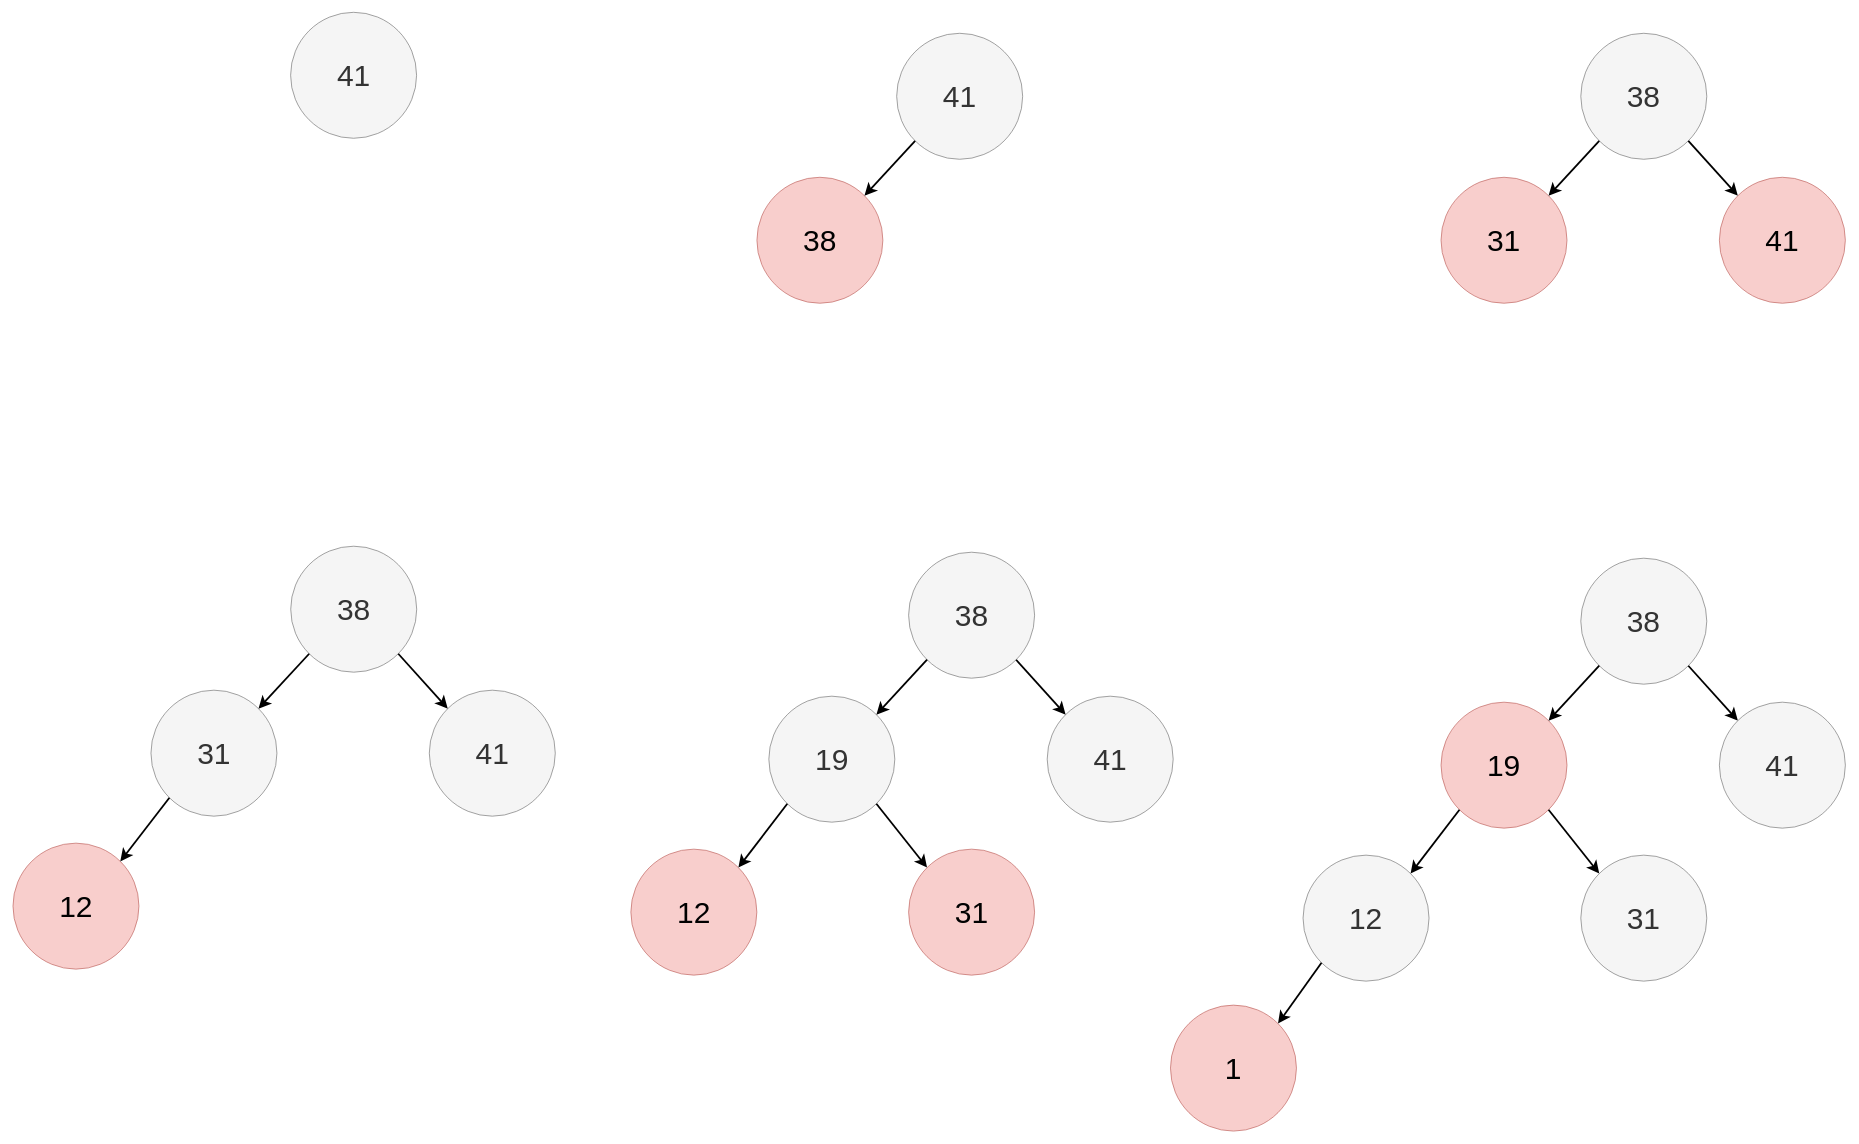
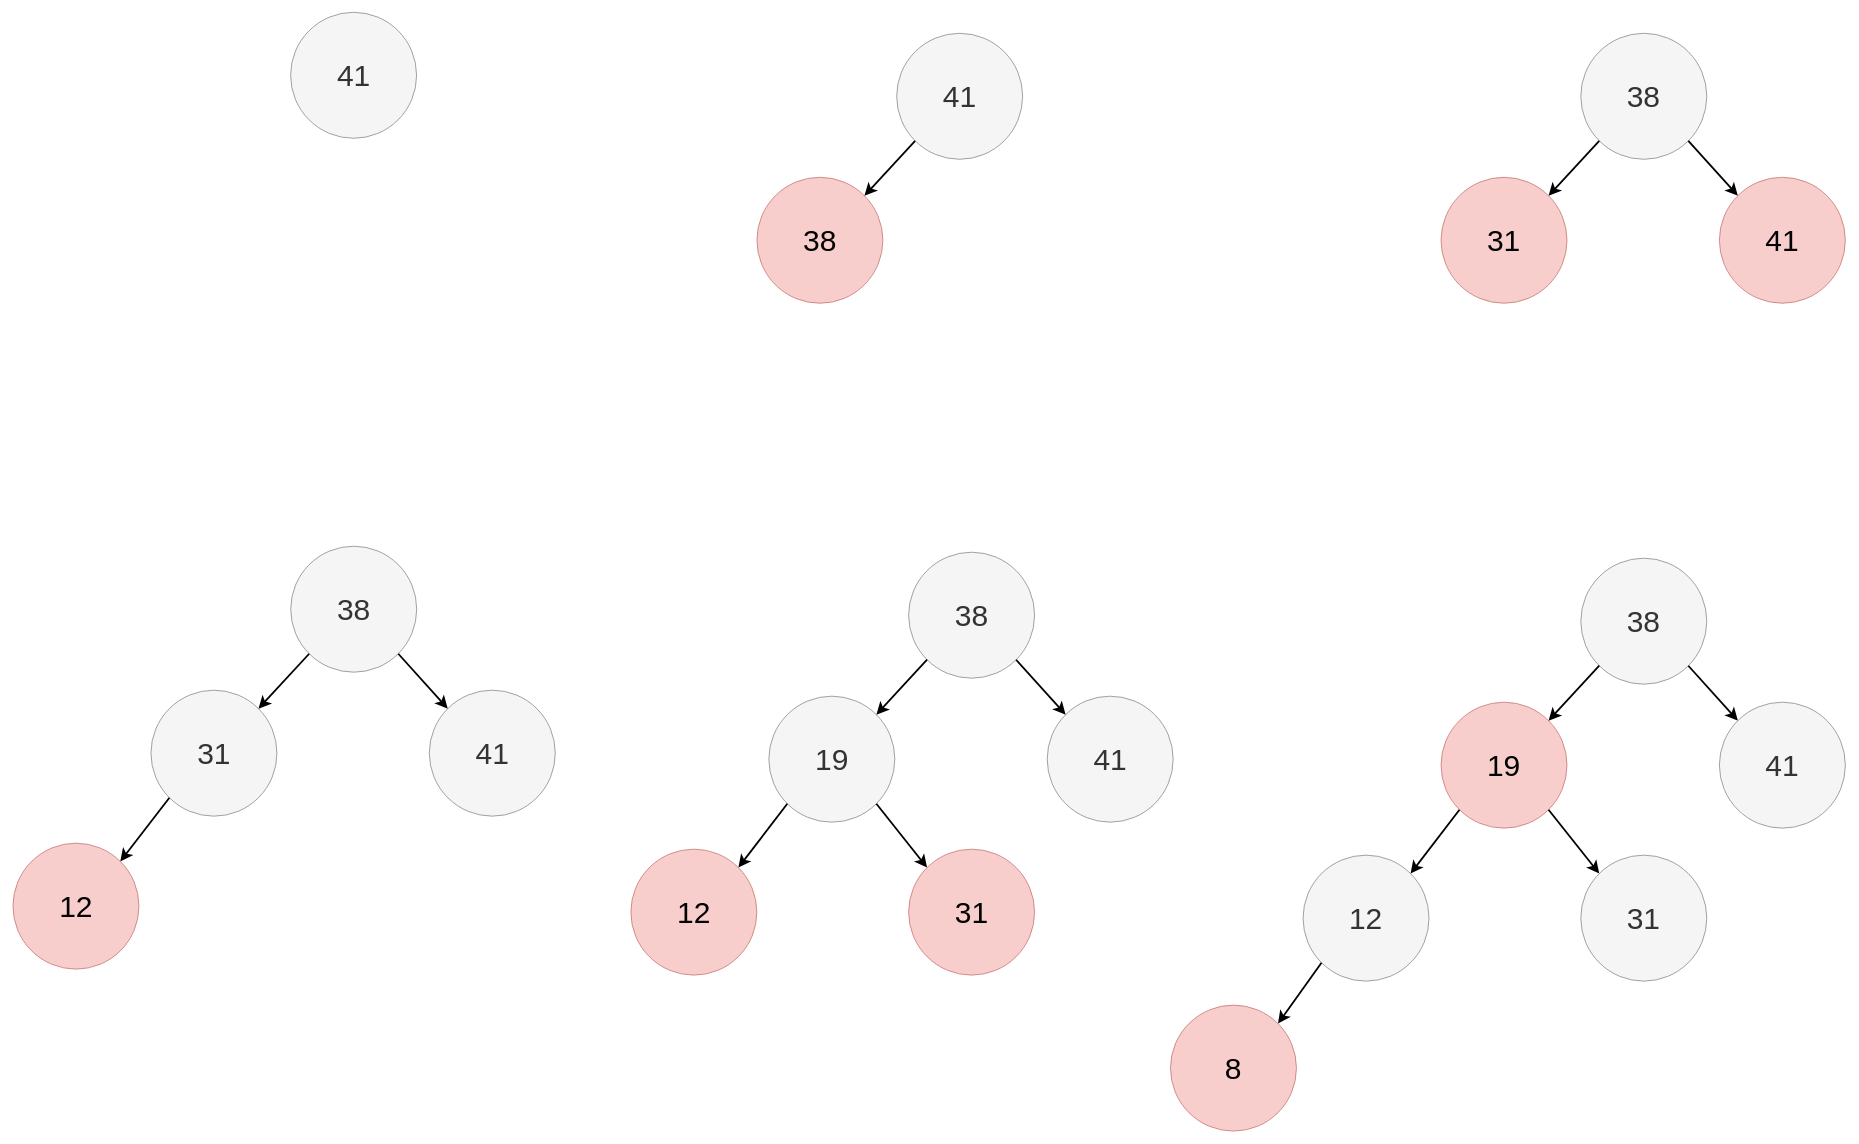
node "1": label "1" -> "8"
